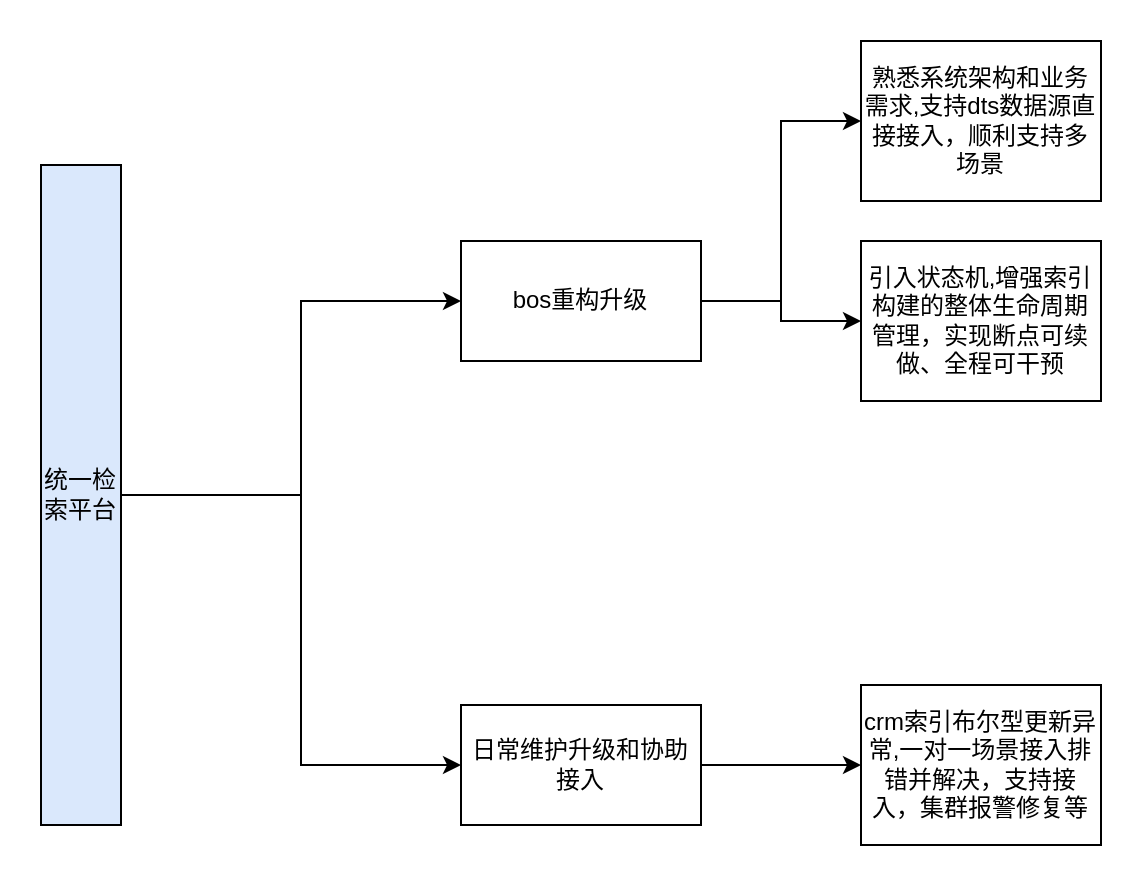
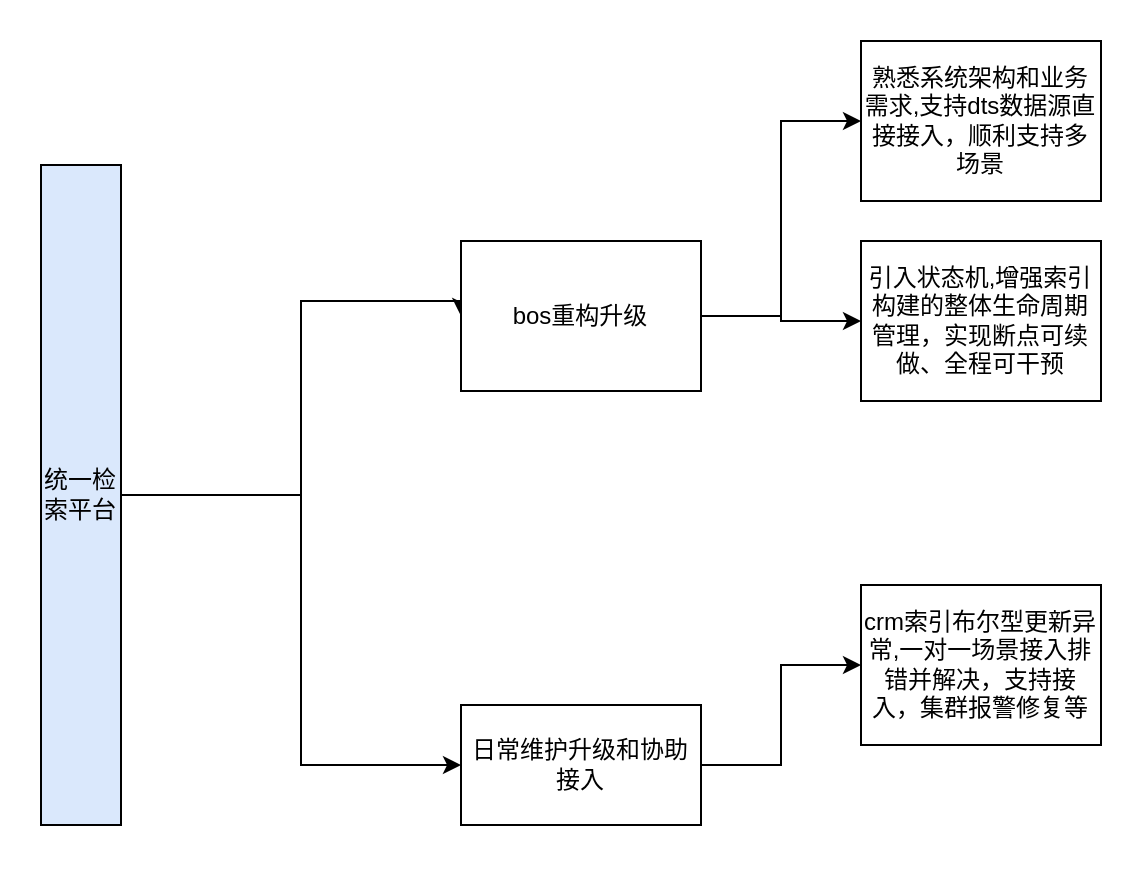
node "bos重构升级": size 240x120 -> 240x150
node "crm索引布尔型更新异常,一对一场景接入排错并解决，支持接入，集群报警修复等": moved (981, 765) -> (981, 665)
